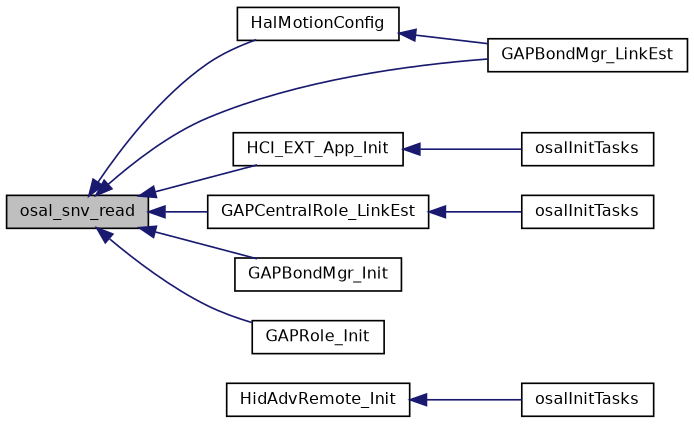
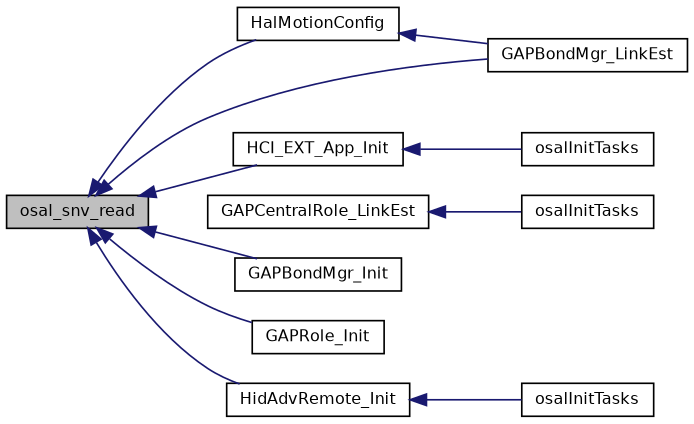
edge "GAPCentralRole_LinkEst" -> "osal_snv_read": now "HidAdvRemote_Init" -> "osal_snv_read"
